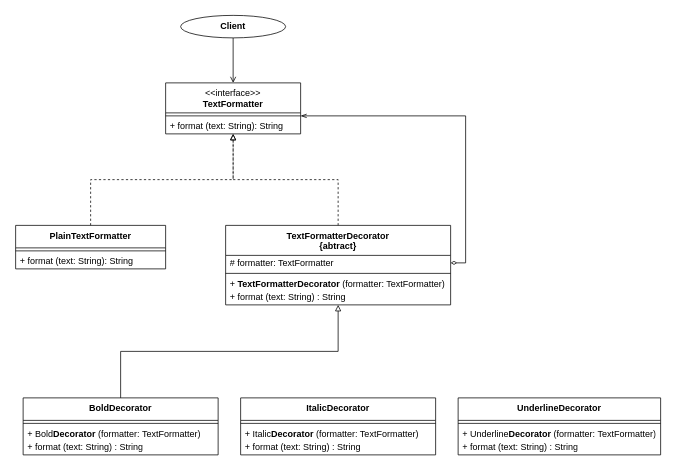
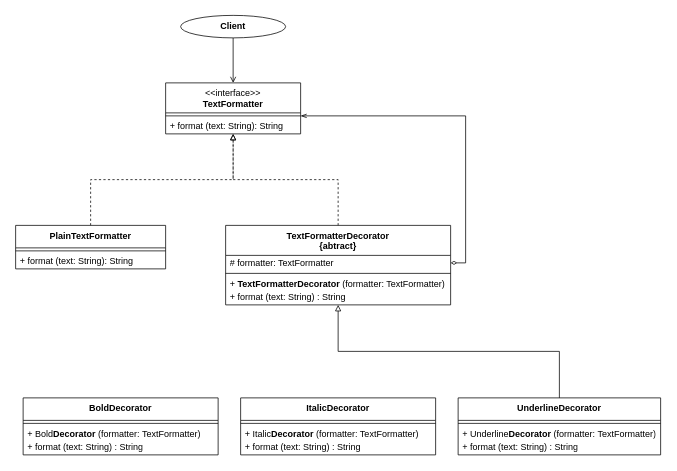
edge "BoldDecorator" -> "TextFormatterDecorator {abtract}": removed
edge "UnderlineDecorator" -> "TextFormatterDecorator {abtract}": added
